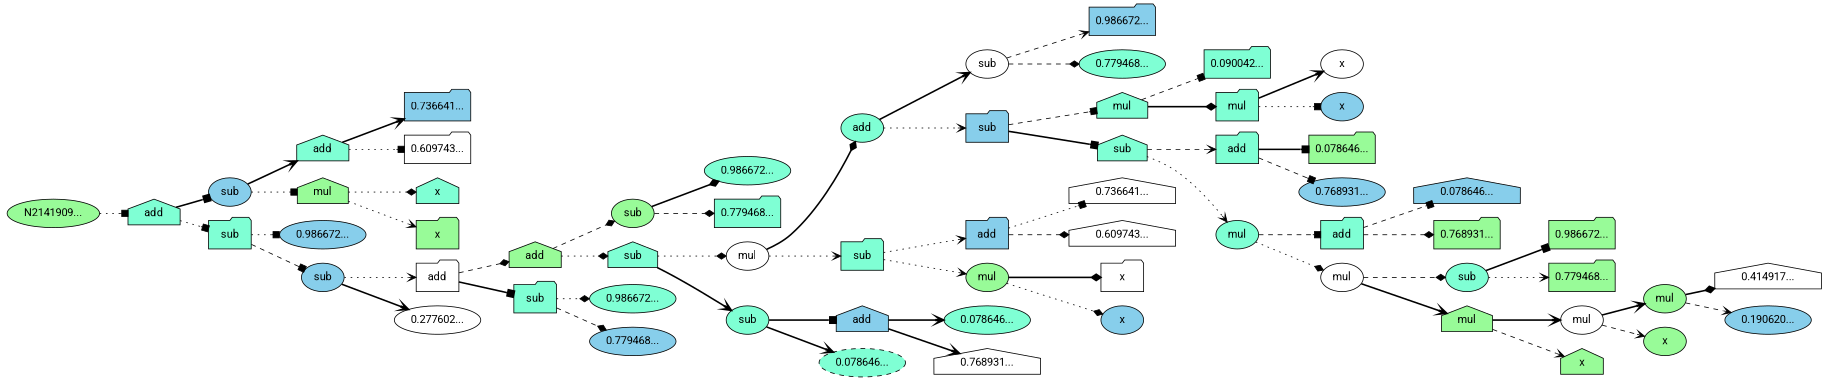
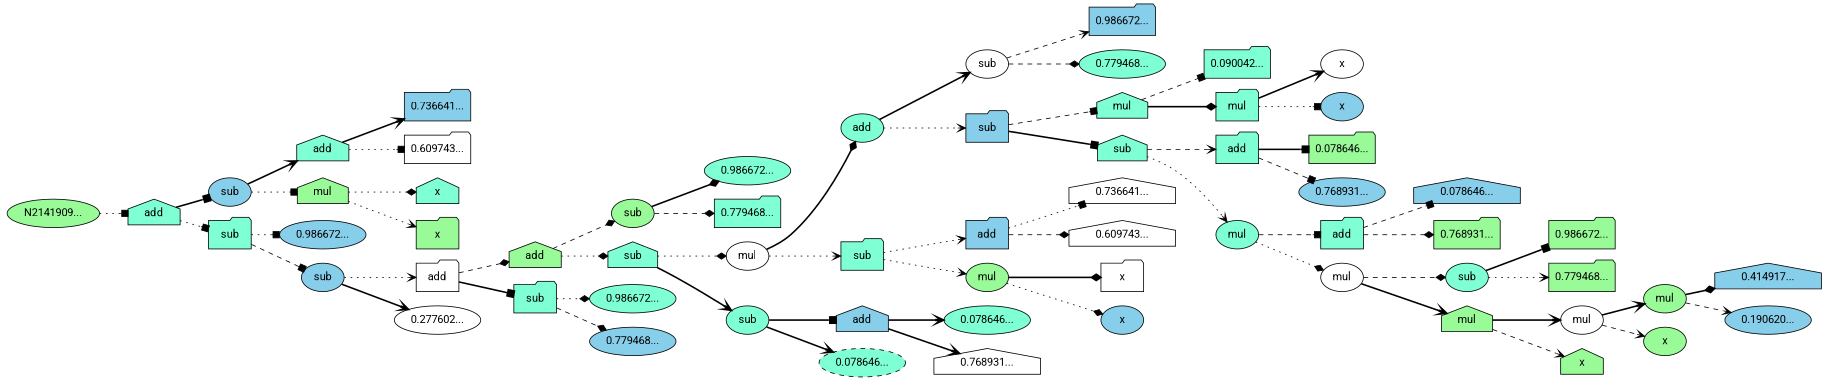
node "0.414917...": fillcolor white -> skyblue
